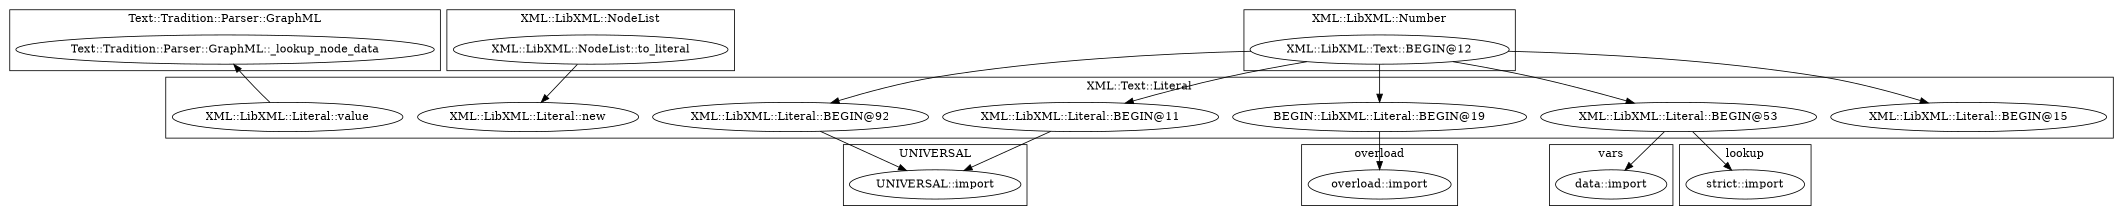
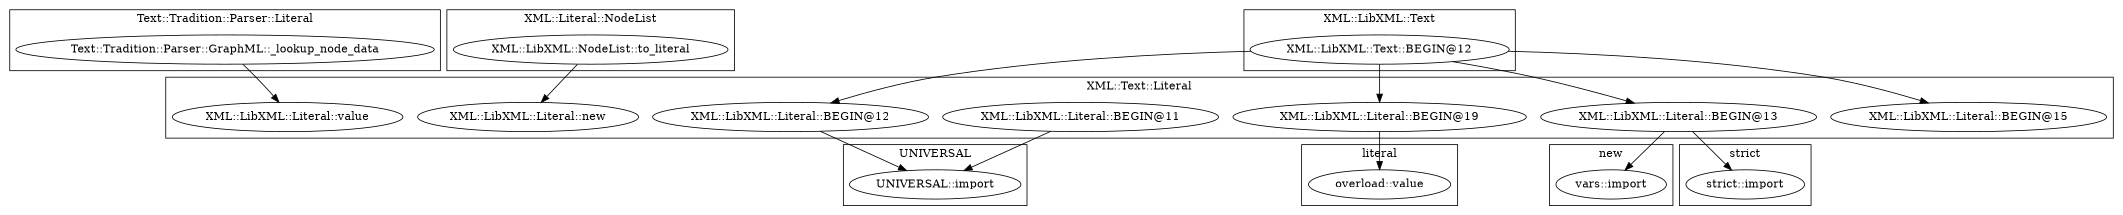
cluster "Text::Tradition::Parser::GraphML": label "Text::Tradition::Parser::GraphML" -> "Text::Tradition::Parser::Literal"
cluster "XML::LibXML::NodeList": label "XML::LibXML::NodeList" -> "XML::Literal::NodeList"
cluster "XML::LibXML::Number": label "XML::LibXML::Number" -> "XML::LibXML::Text"
edge "XML::LibXML::Text::BEGIN@12" -> "XML::LibXML::Literal::BEGIN@11": removed
edge "XML::LibXML::Literal::value" -> "Text::Tradition::Parser::GraphML::_lookup_node_data": reversed
node "XML::LibXML::Literal::BEGIN@92": label "XML::LibXML::Literal::BEGIN@92" -> "XML::LibXML::Literal::BEGIN@12"
node "BEGIN::LibXML::Literal::BEGIN@19": label "BEGIN::LibXML::Literal::BEGIN@19" -> "XML::LibXML::Literal::BEGIN@19"
node "XML::LibXML::Literal::BEGIN@53": label "XML::LibXML::Literal::BEGIN@53" -> "XML::LibXML::Literal::BEGIN@13"
cluster "overload": label "overload" -> "literal"
cluster "vars": label "vars" -> "new"
cluster "lookup": label "lookup" -> "strict"
node "overload::import": label "overload::import" -> "overload::value"
node "data::import": label "data::import" -> "vars::import"
